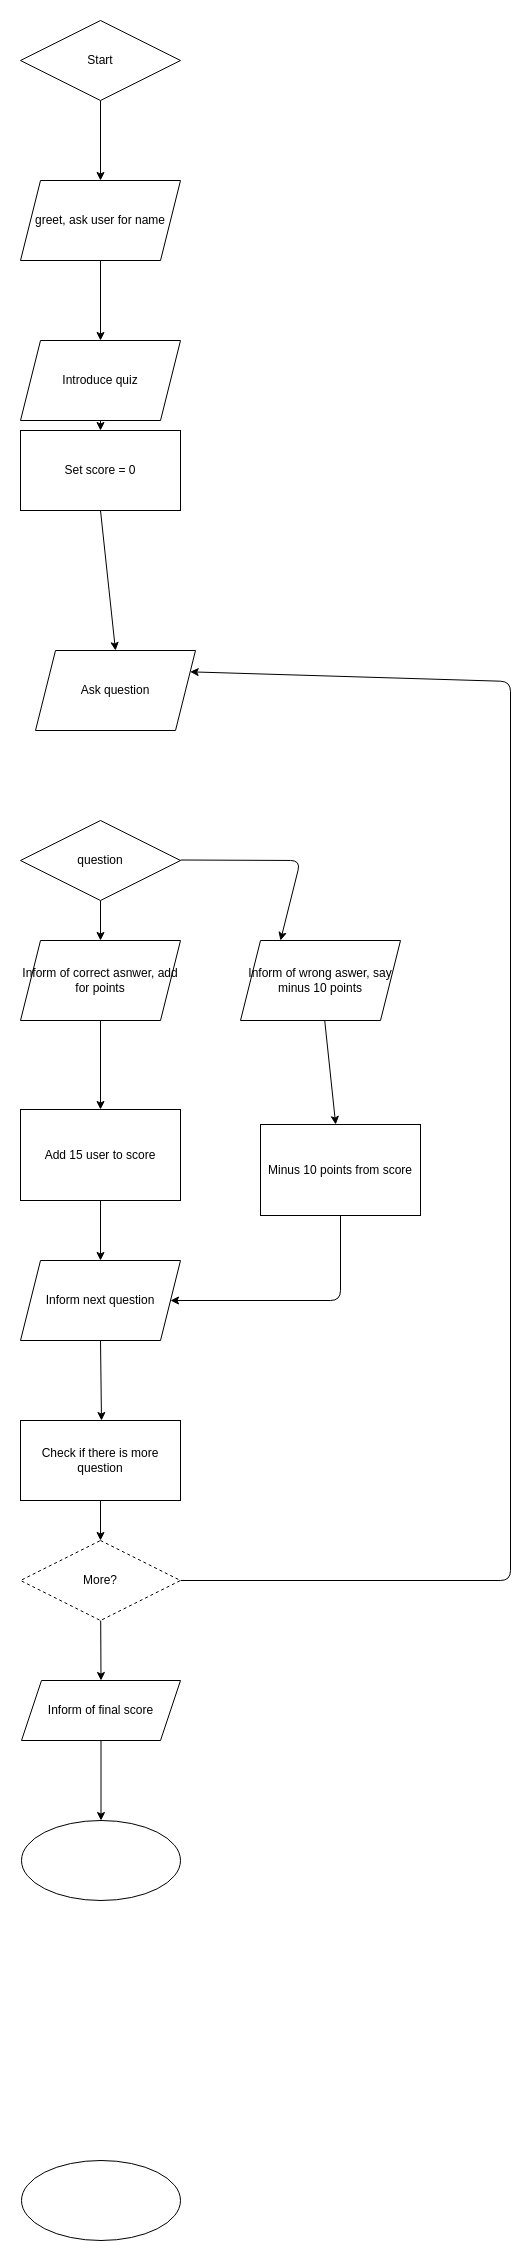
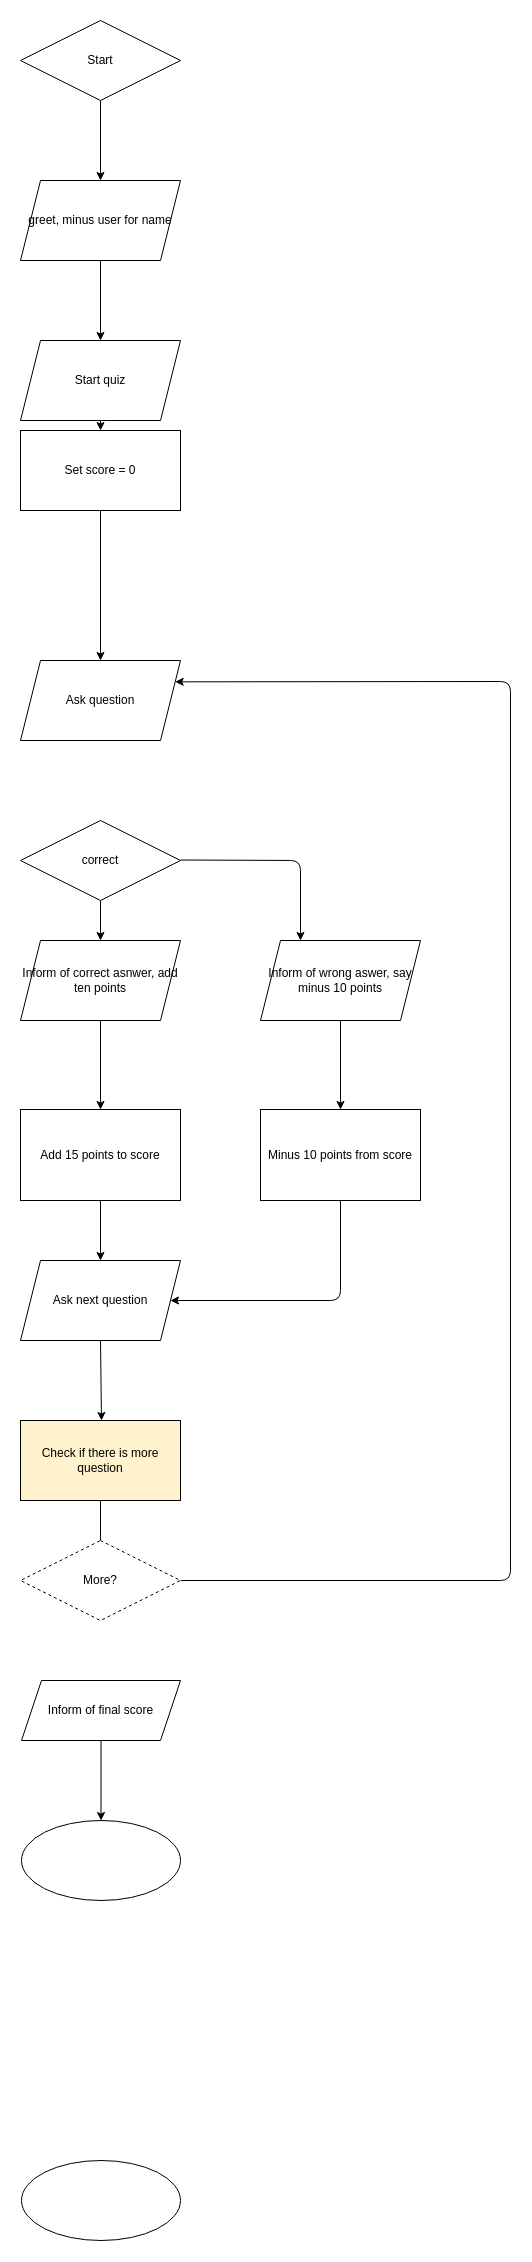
node "greet, ask user for name": label "greet, ask user for name" -> "greet, minus user for name"
node "Introduce quiz": label "Introduce quiz" -> "Start quiz"
node "Ask question": moved (116, 691) -> (101, 701)
node "question": label "question" -> "correct"
node "Inform of correct asnwer, add for points": label "Inform of correct asnwer, add for points" -> "Inform of correct asnwer, add ten points"
node "Inform of wrong aswer, say minus 10 points": moved (321, 981) -> (341, 981)
node "Add 15 user to score": label "Add 15 user to score" -> "Add 15 points to score"
node "Minus 10 points from score": moved (341, 1170) -> (341, 1155)
node "Inform next question": label "Inform next question" -> "Ask next question"
node "Check if there is more question": fillcolor #ffffff -> #fff2cc
edge "Check if there is more question" -> "More?": arrowhead classic -> none
edge "More?" -> "Inform of final score": removed
